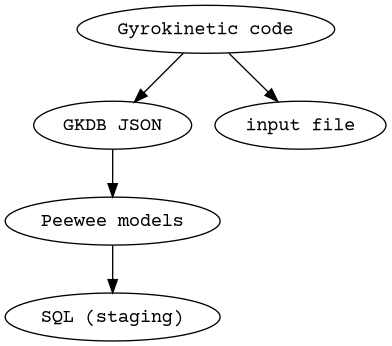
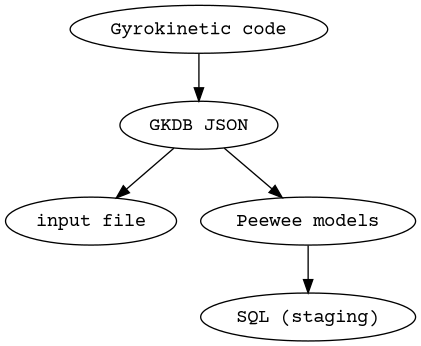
edge "Gyrokinetic code" -> "input file": now "GKDB JSON" -> "input file"
